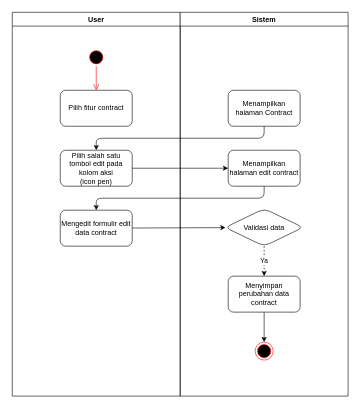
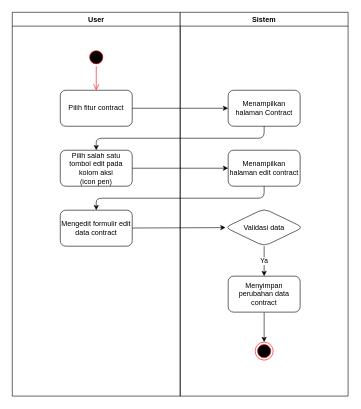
edge "Pilih fitur contract" -> "Menampilkan halaman Contract": added
edge "Validasi data" -> "Menyimpan perubahan data contract": style dashed -> solid
